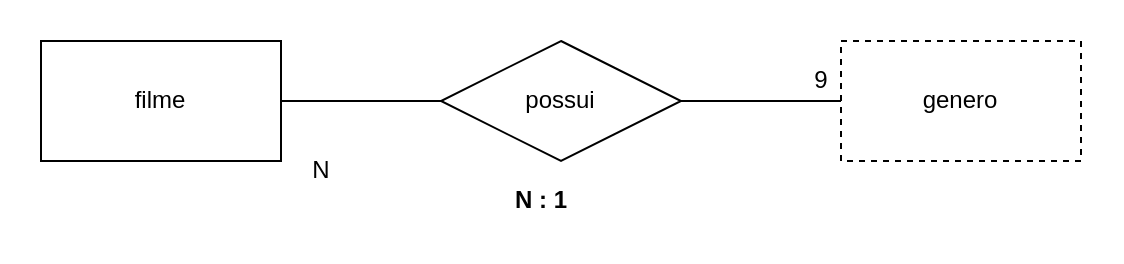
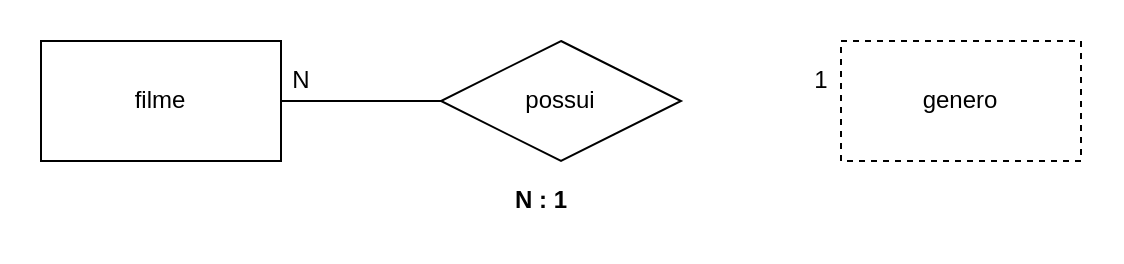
node "9": label "9" -> "1"
edge "possui" -- "genero": removed
node "N": moved (321, 171) -> (301, 81)
